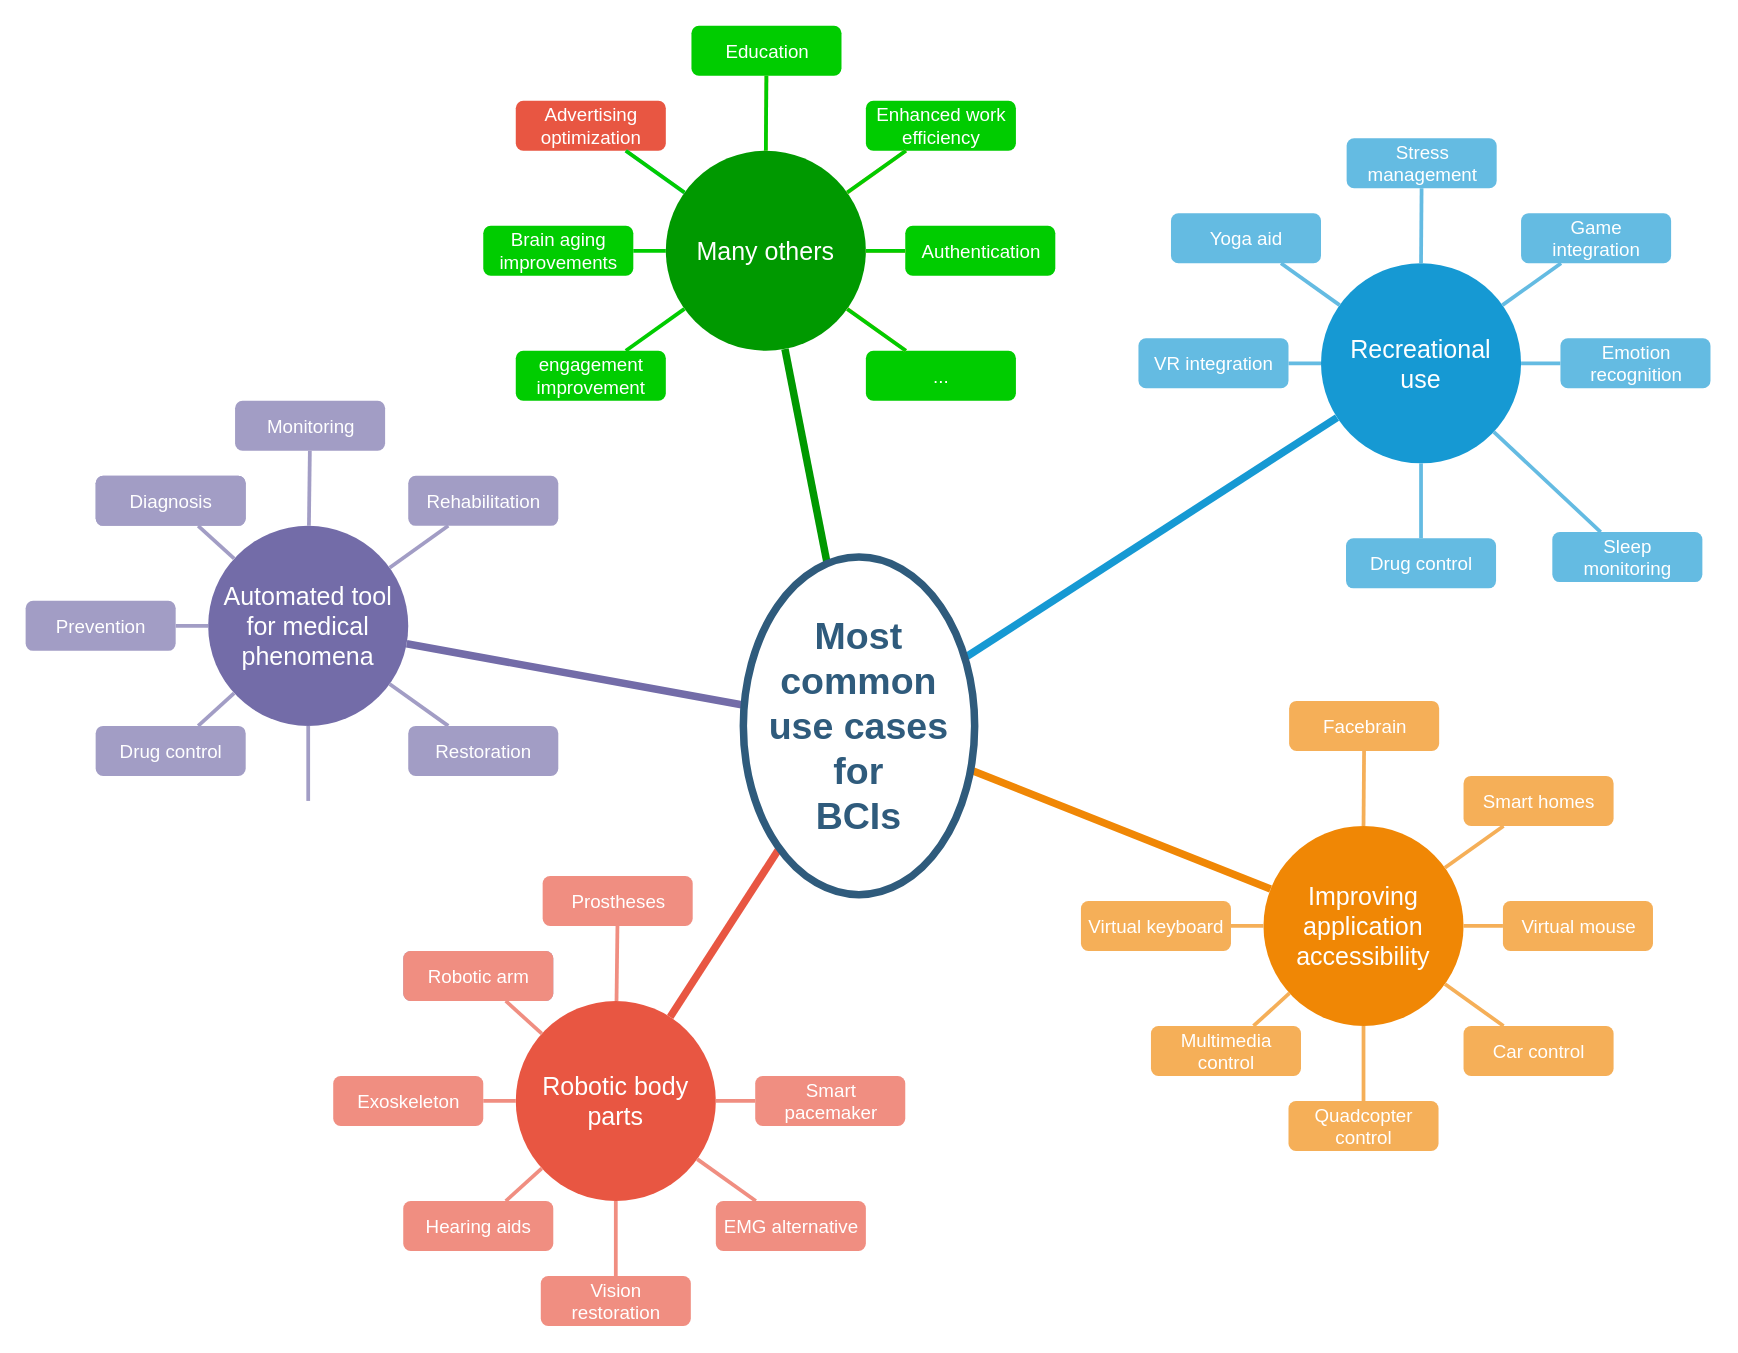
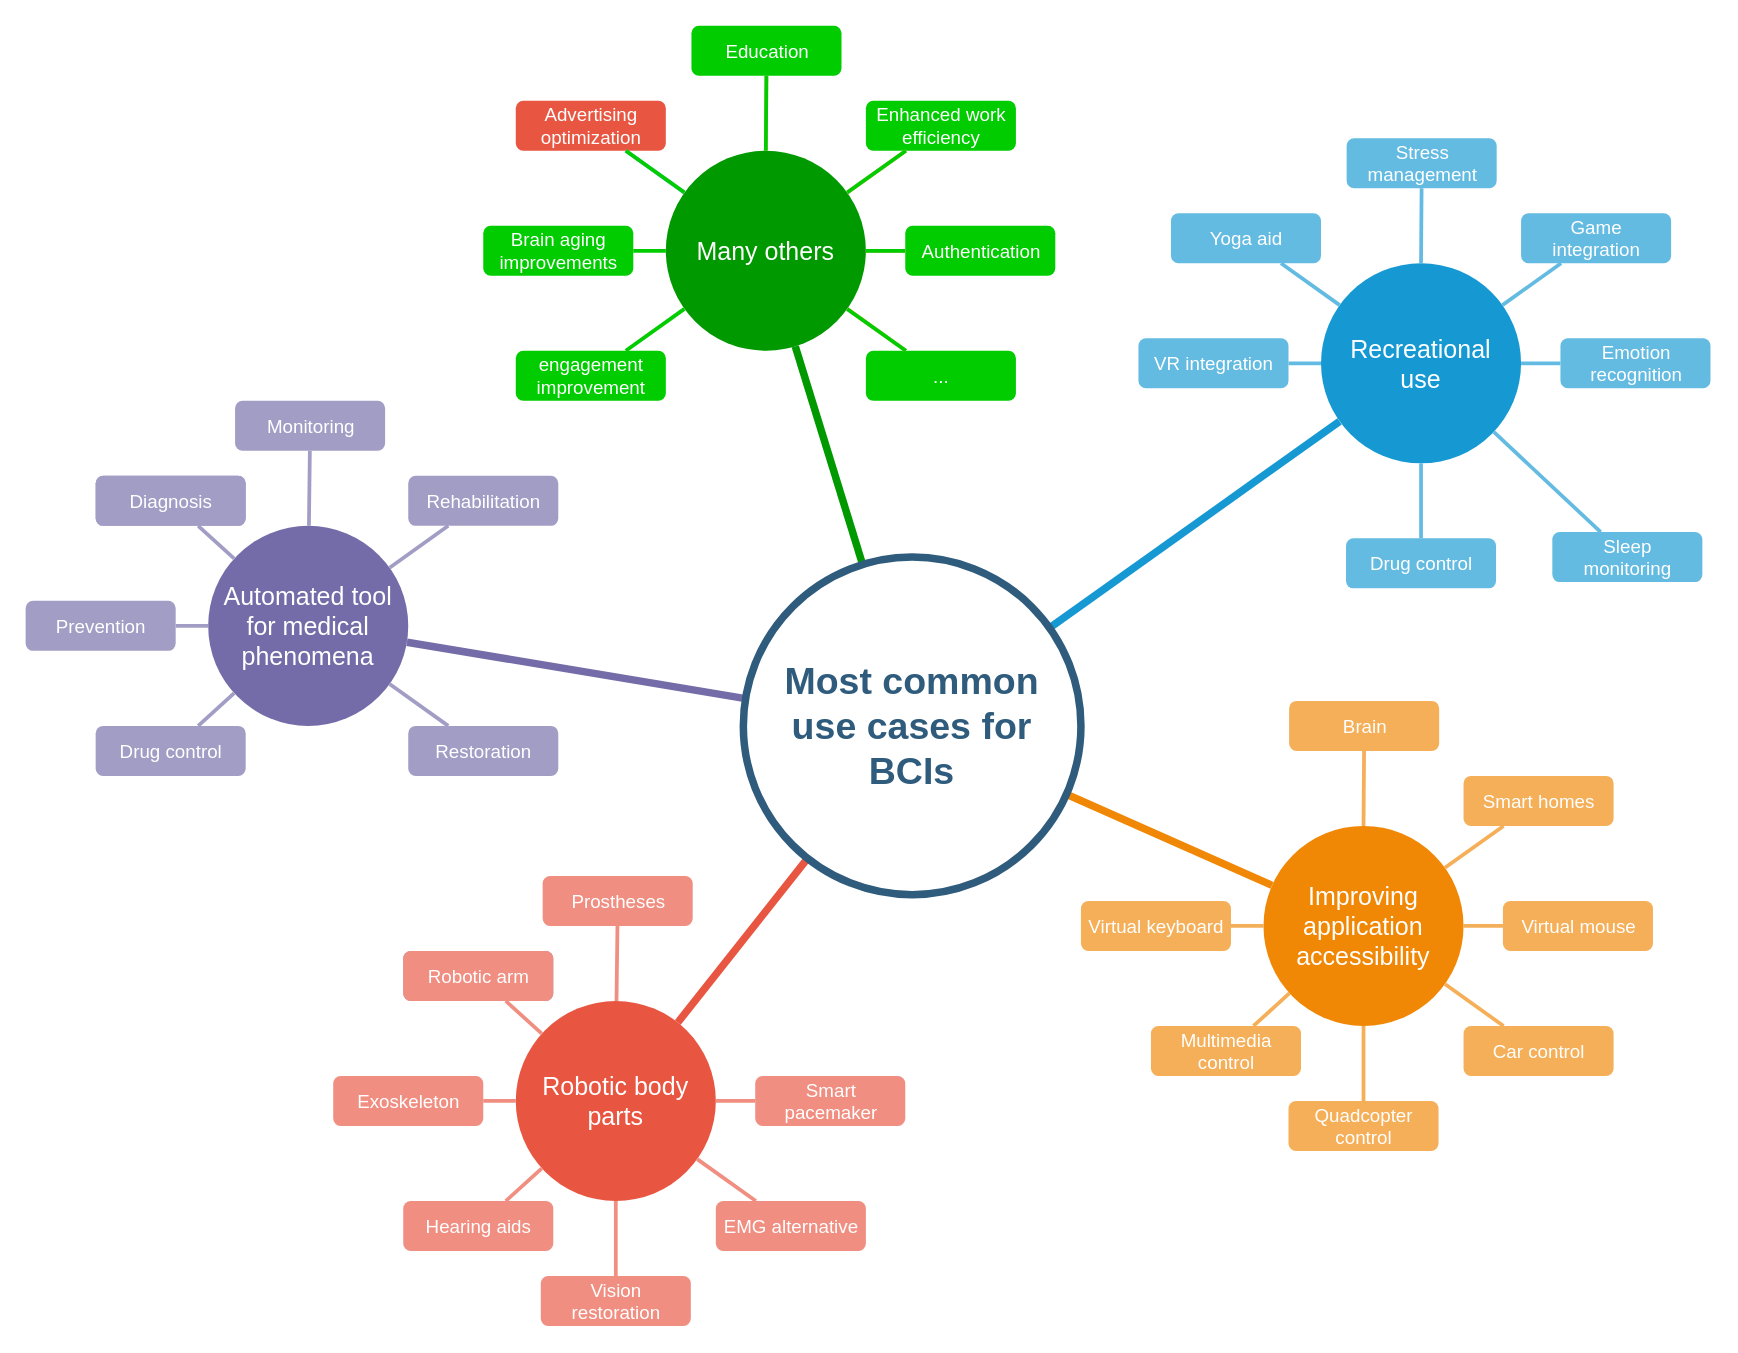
node "Most common use cases for BCIs": size 231x338 -> 338x338
node "Facebrain": label "Facebrain" -> "Brain"
edge "Automated tool for medical phenomena" -- "Mental state": removed
